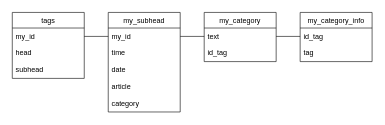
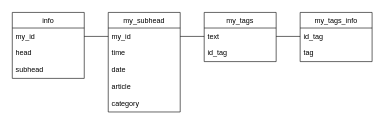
node "tags": label "tags" -> "info"
node "my_category": label "my_category" -> "my_tags"
node "my_category_info": label "my_category_info" -> "my_tags_info"
